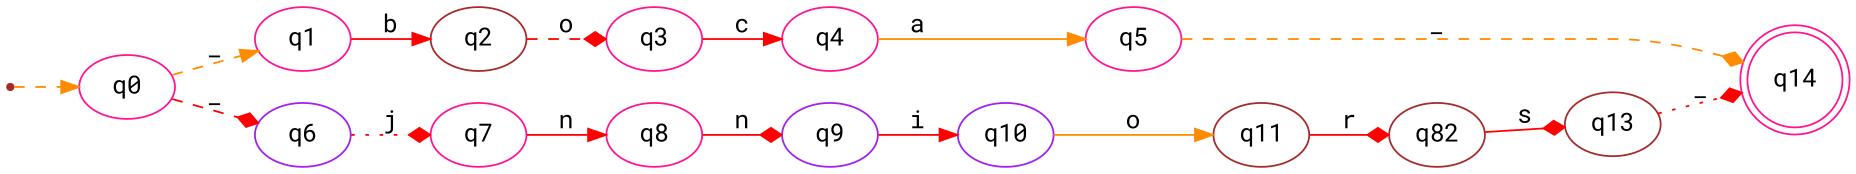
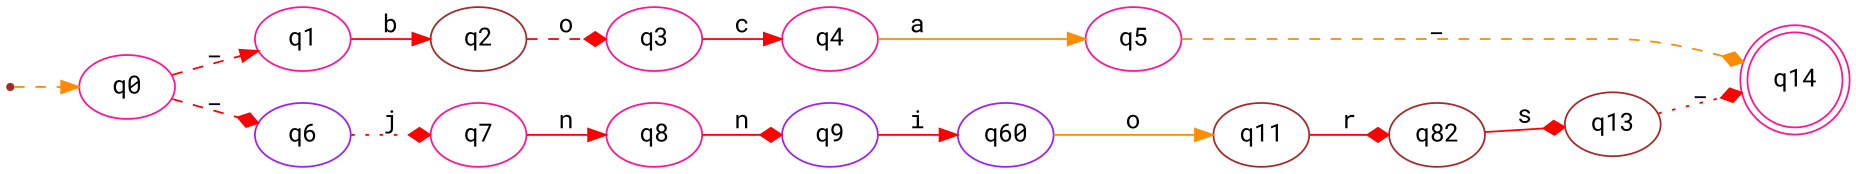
edge "q0" -> "q1": color darkorange -> red
node "q10": label "q10" -> "q60"
